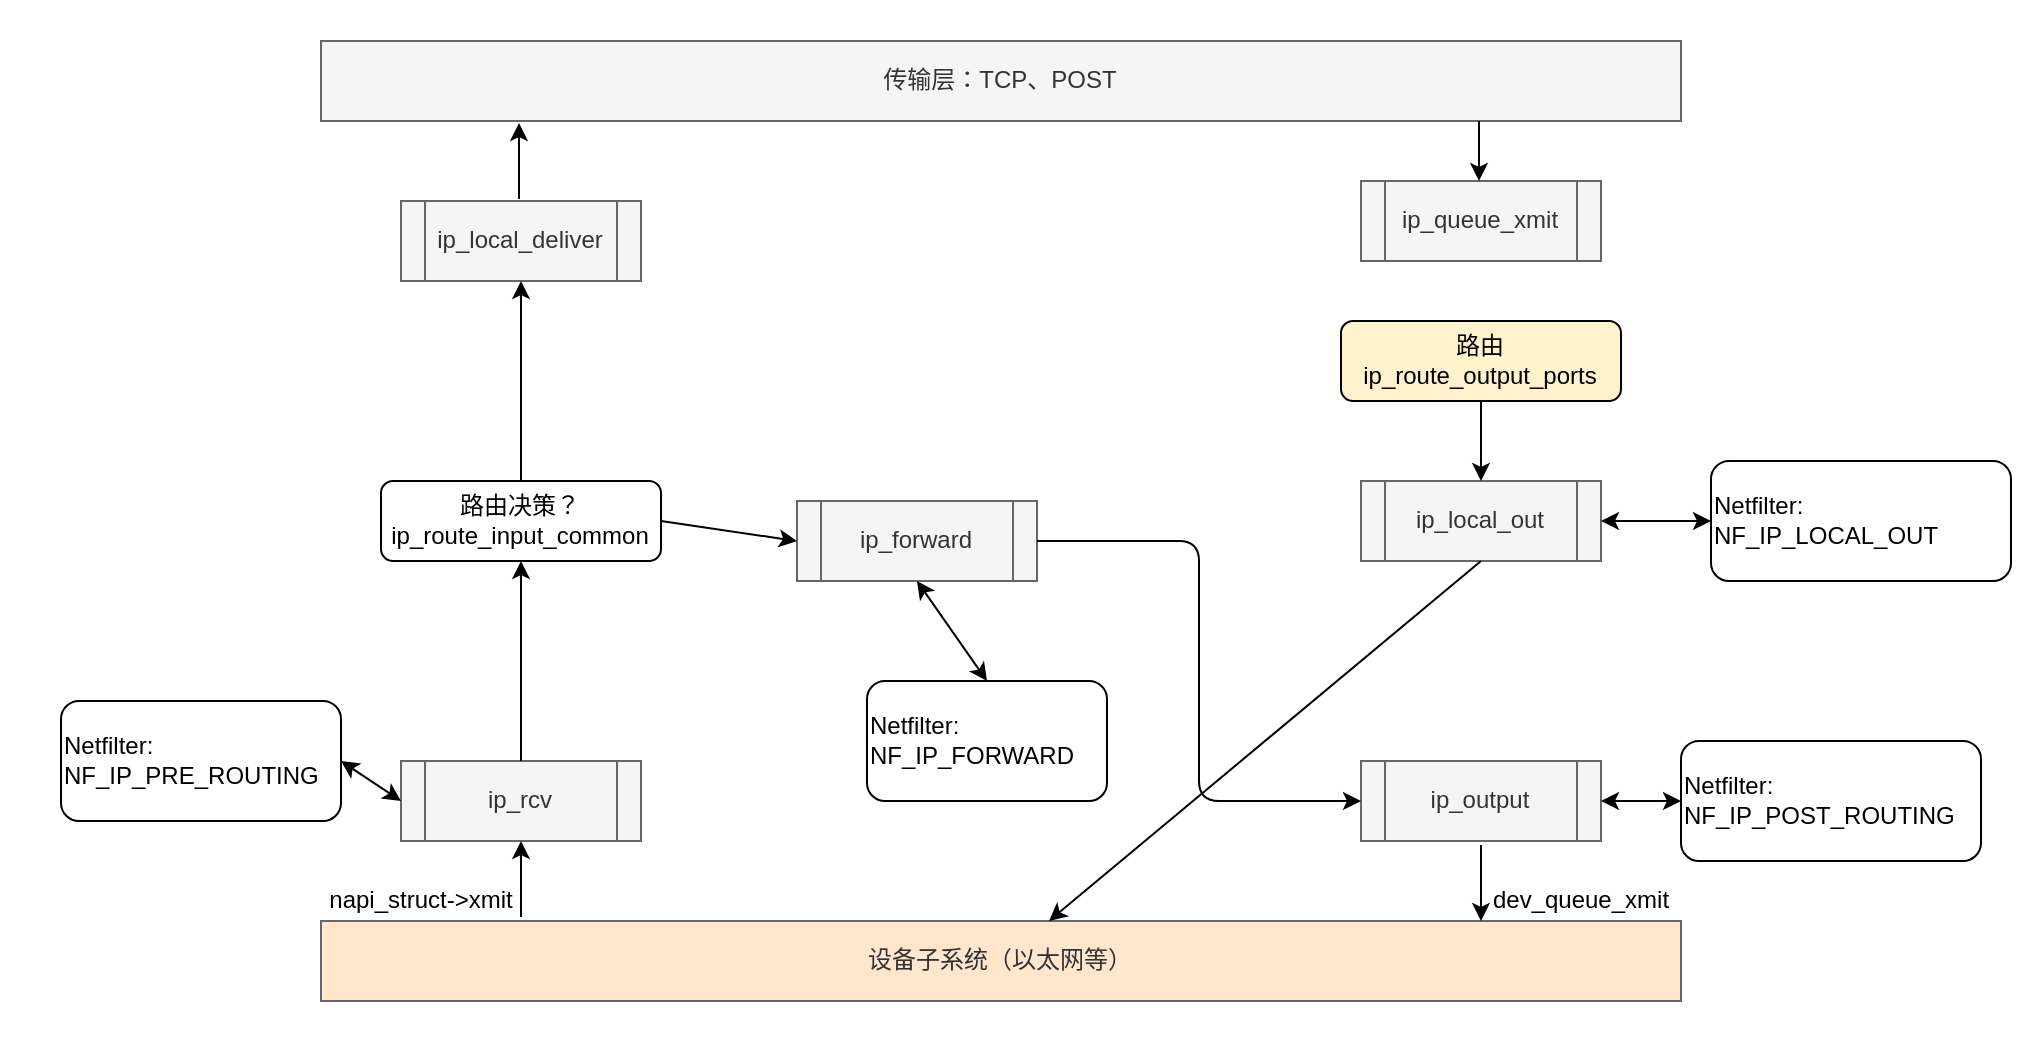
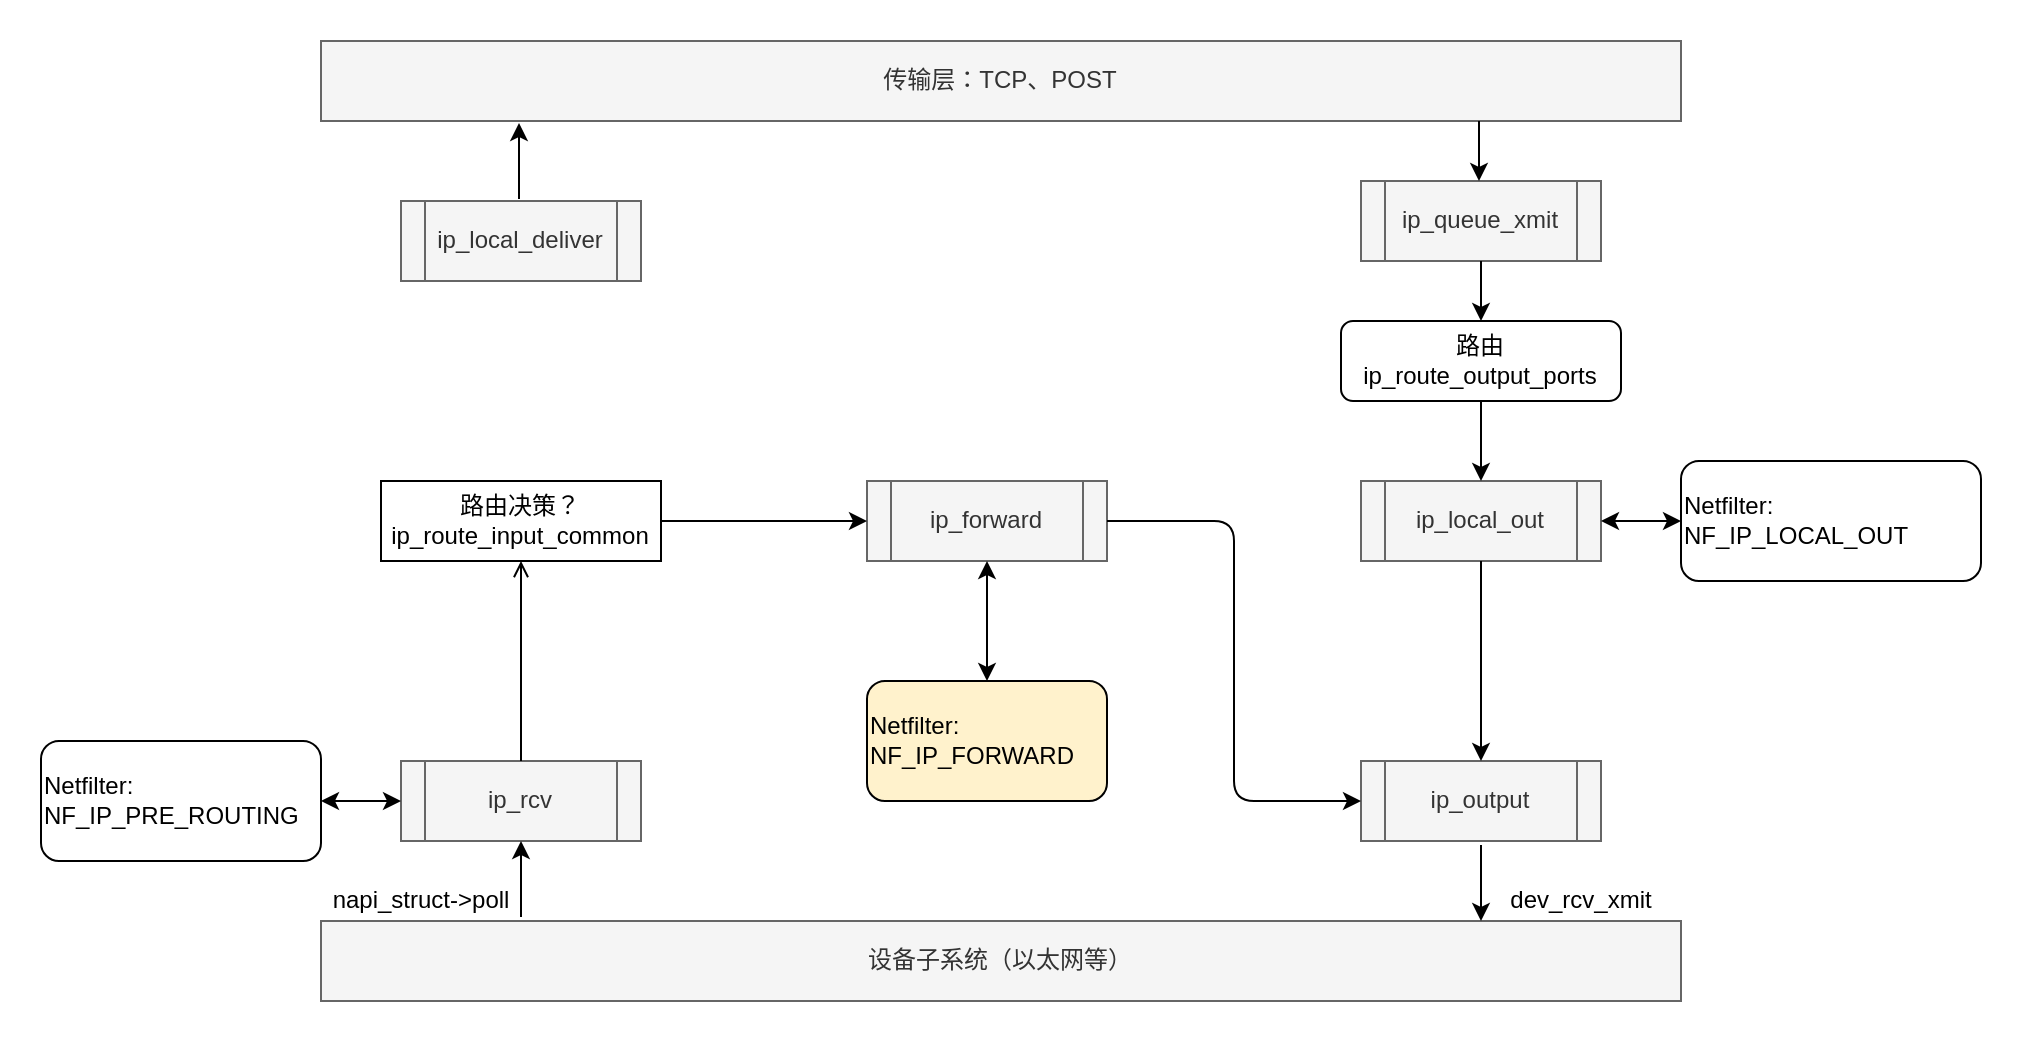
edge "ip_queue_xmit" -> "路由 ip_route_output_ports": added
node "路由 ip_route_output_ports": fillcolor #fff2cc -> #ffffff
edge "路由决策？ ip_route_input_common" -> "ip_local_deliver": removed
node "路由决策？ ip_route_input_common": shape rounded rectangle -> rectangle
node "Netfilter: NF_IP_LOCAL_OUT": moved (1861, 521) -> (1831, 521)
node "ip_forward": moved (917, 541) -> (987, 521)
edge "ip_rcv" -> "路由决策？ ip_route_input_common": arrowhead classic -> open
edge "ip_local_out" -> "设备子系统（以太网等）": now "ip_local_out" -> "ip_output"
node "Netfilter: NF_IP_FORWARD": fillcolor #ffffff -> #fff2cc
node "Netfilter: NF_IP_PRE_ROUTING": moved (201, 761) -> (181, 801)
edge "ip_output" -- "Netfilter: NF_IP_POST_ROUTING": removed
node "Netfilter: NF_IP_POST_ROUTING": removed
node "napi_struct->xmit": label "napi_struct->xmit" -> "napi_struct->poll"
node "dev_queue_xmit": label "dev_queue_xmit" -> "dev_rcv_xmit"
node "设备子系统（以太网等）": fillcolor #ffe6cc -> #f5f5f5
